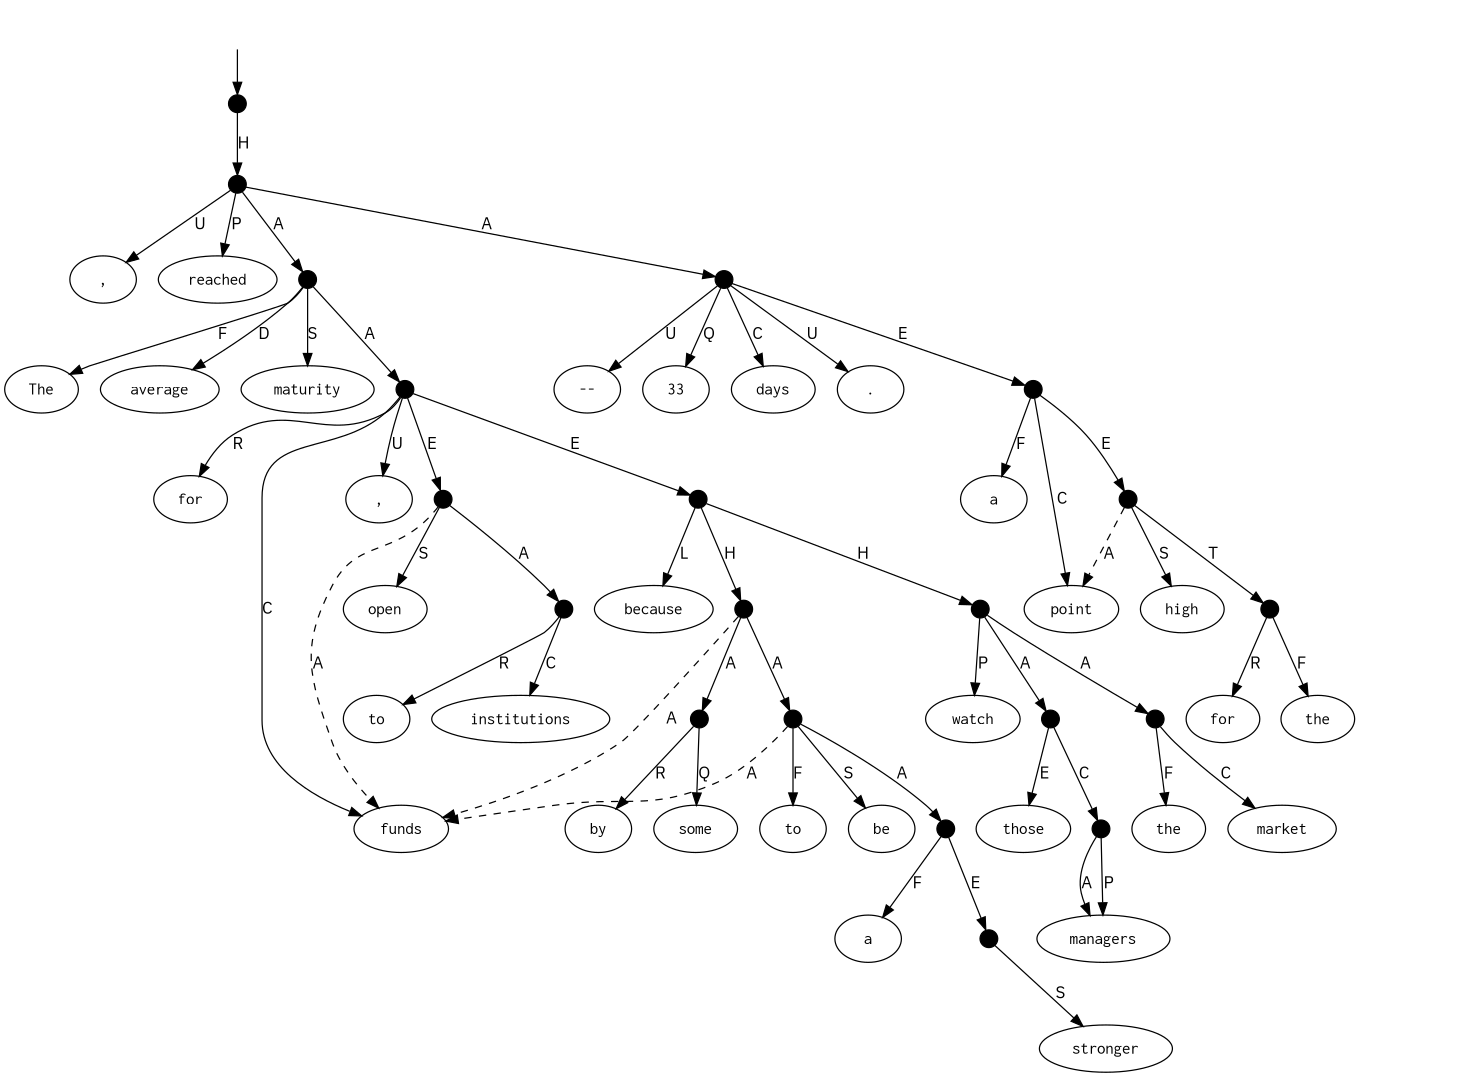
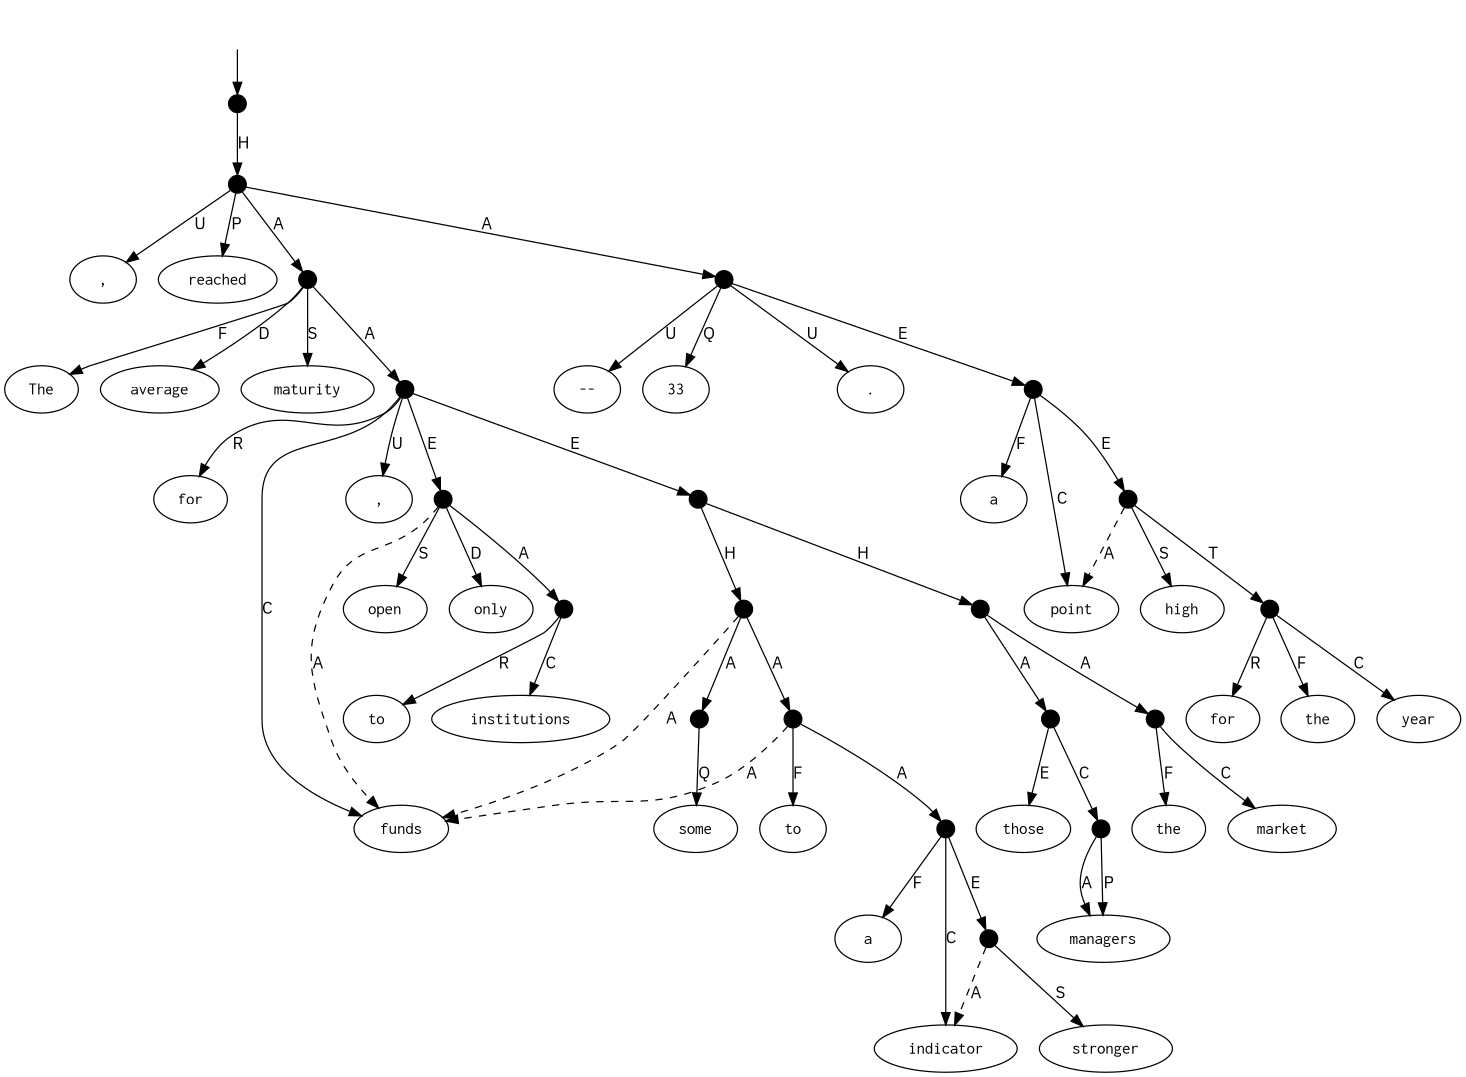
node "days": removed
node "only": added
node "because": removed
node "watch": removed
node "year": added
node "by": removed
node "be": removed
node "indicator": added
